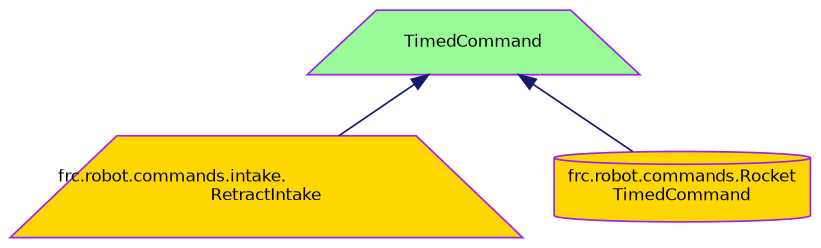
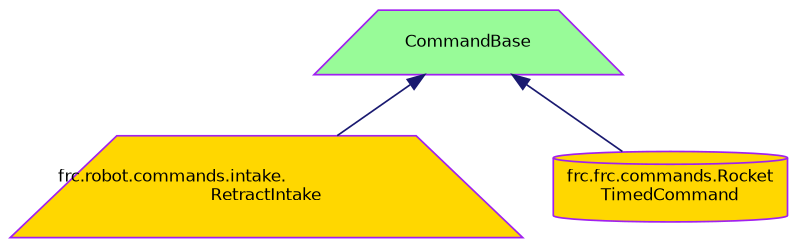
node "TimedCommand": label "TimedCommand" -> "CommandBase"
node "frc.robot.commands.Rocket TimedCommand": label "frc.robot.commands.Rocket TimedCommand" -> "frc.frc.commands.Rocket TimedCommand"
